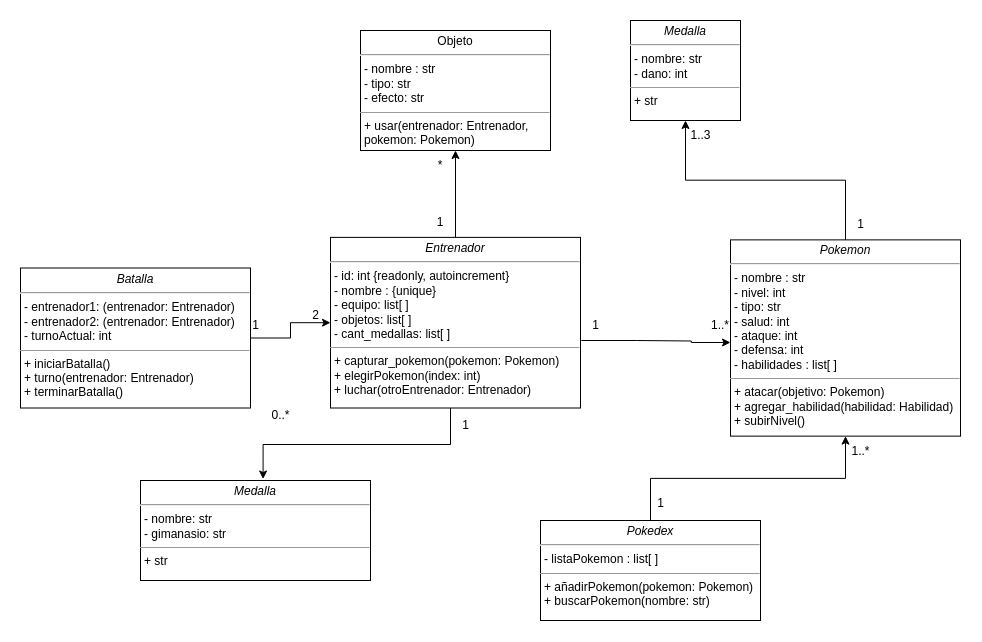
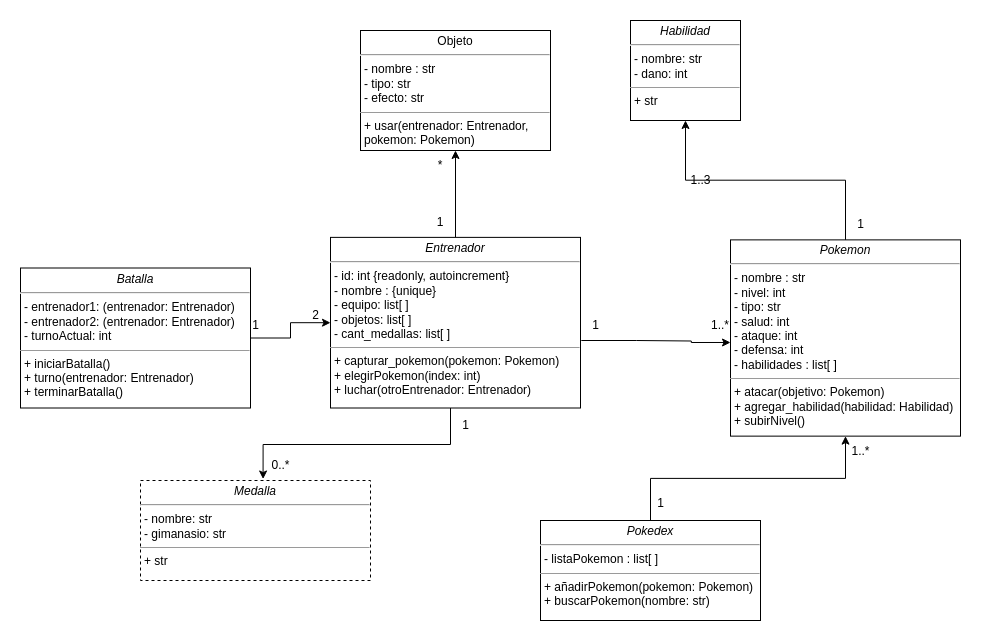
node "Medalla - nombre: str - dano: int + str": label "Medalla - nombre: str - dano: int + str" -> "Habilidad - nombre: str - dano: int + str"
node "1..3": moved (701, 136) -> (701, 181)
node "0..*": moved (281, 416) -> (281, 466)
node "Medalla - nombre: str - gimanasio: str + str": style solid -> dashed
